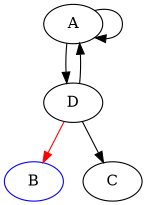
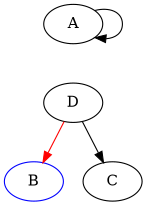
edge "A" -> "D": removed
edge "D" -> "A": removed
